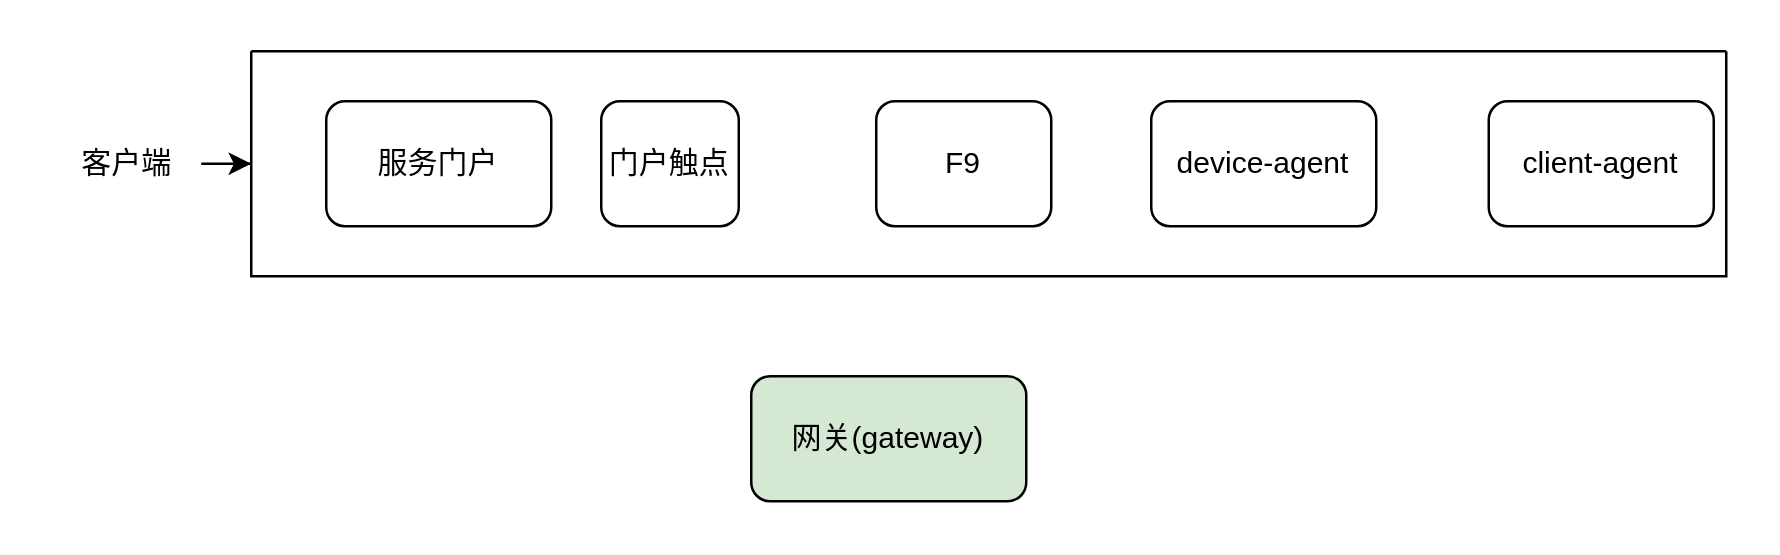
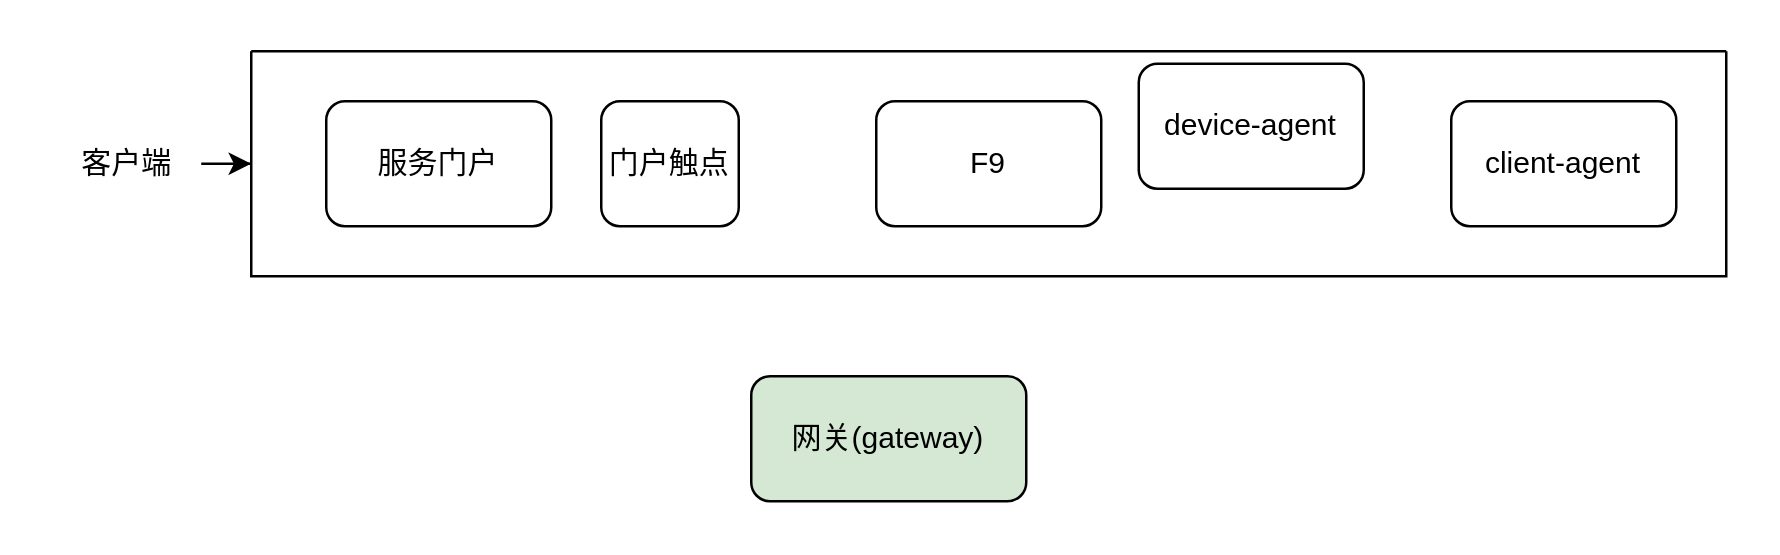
node "F9": size 175x125 -> 225x125
node "device-agent": moved (1264, 164) -> (1251, 126)
node "client-agent": moved (1601, 164) -> (1564, 164)
